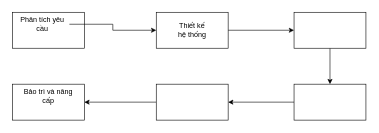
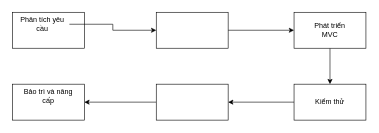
node "Thiết kế hệ thống": removed
node "Phát triển MVC": added
node "Kiểm thử": added
